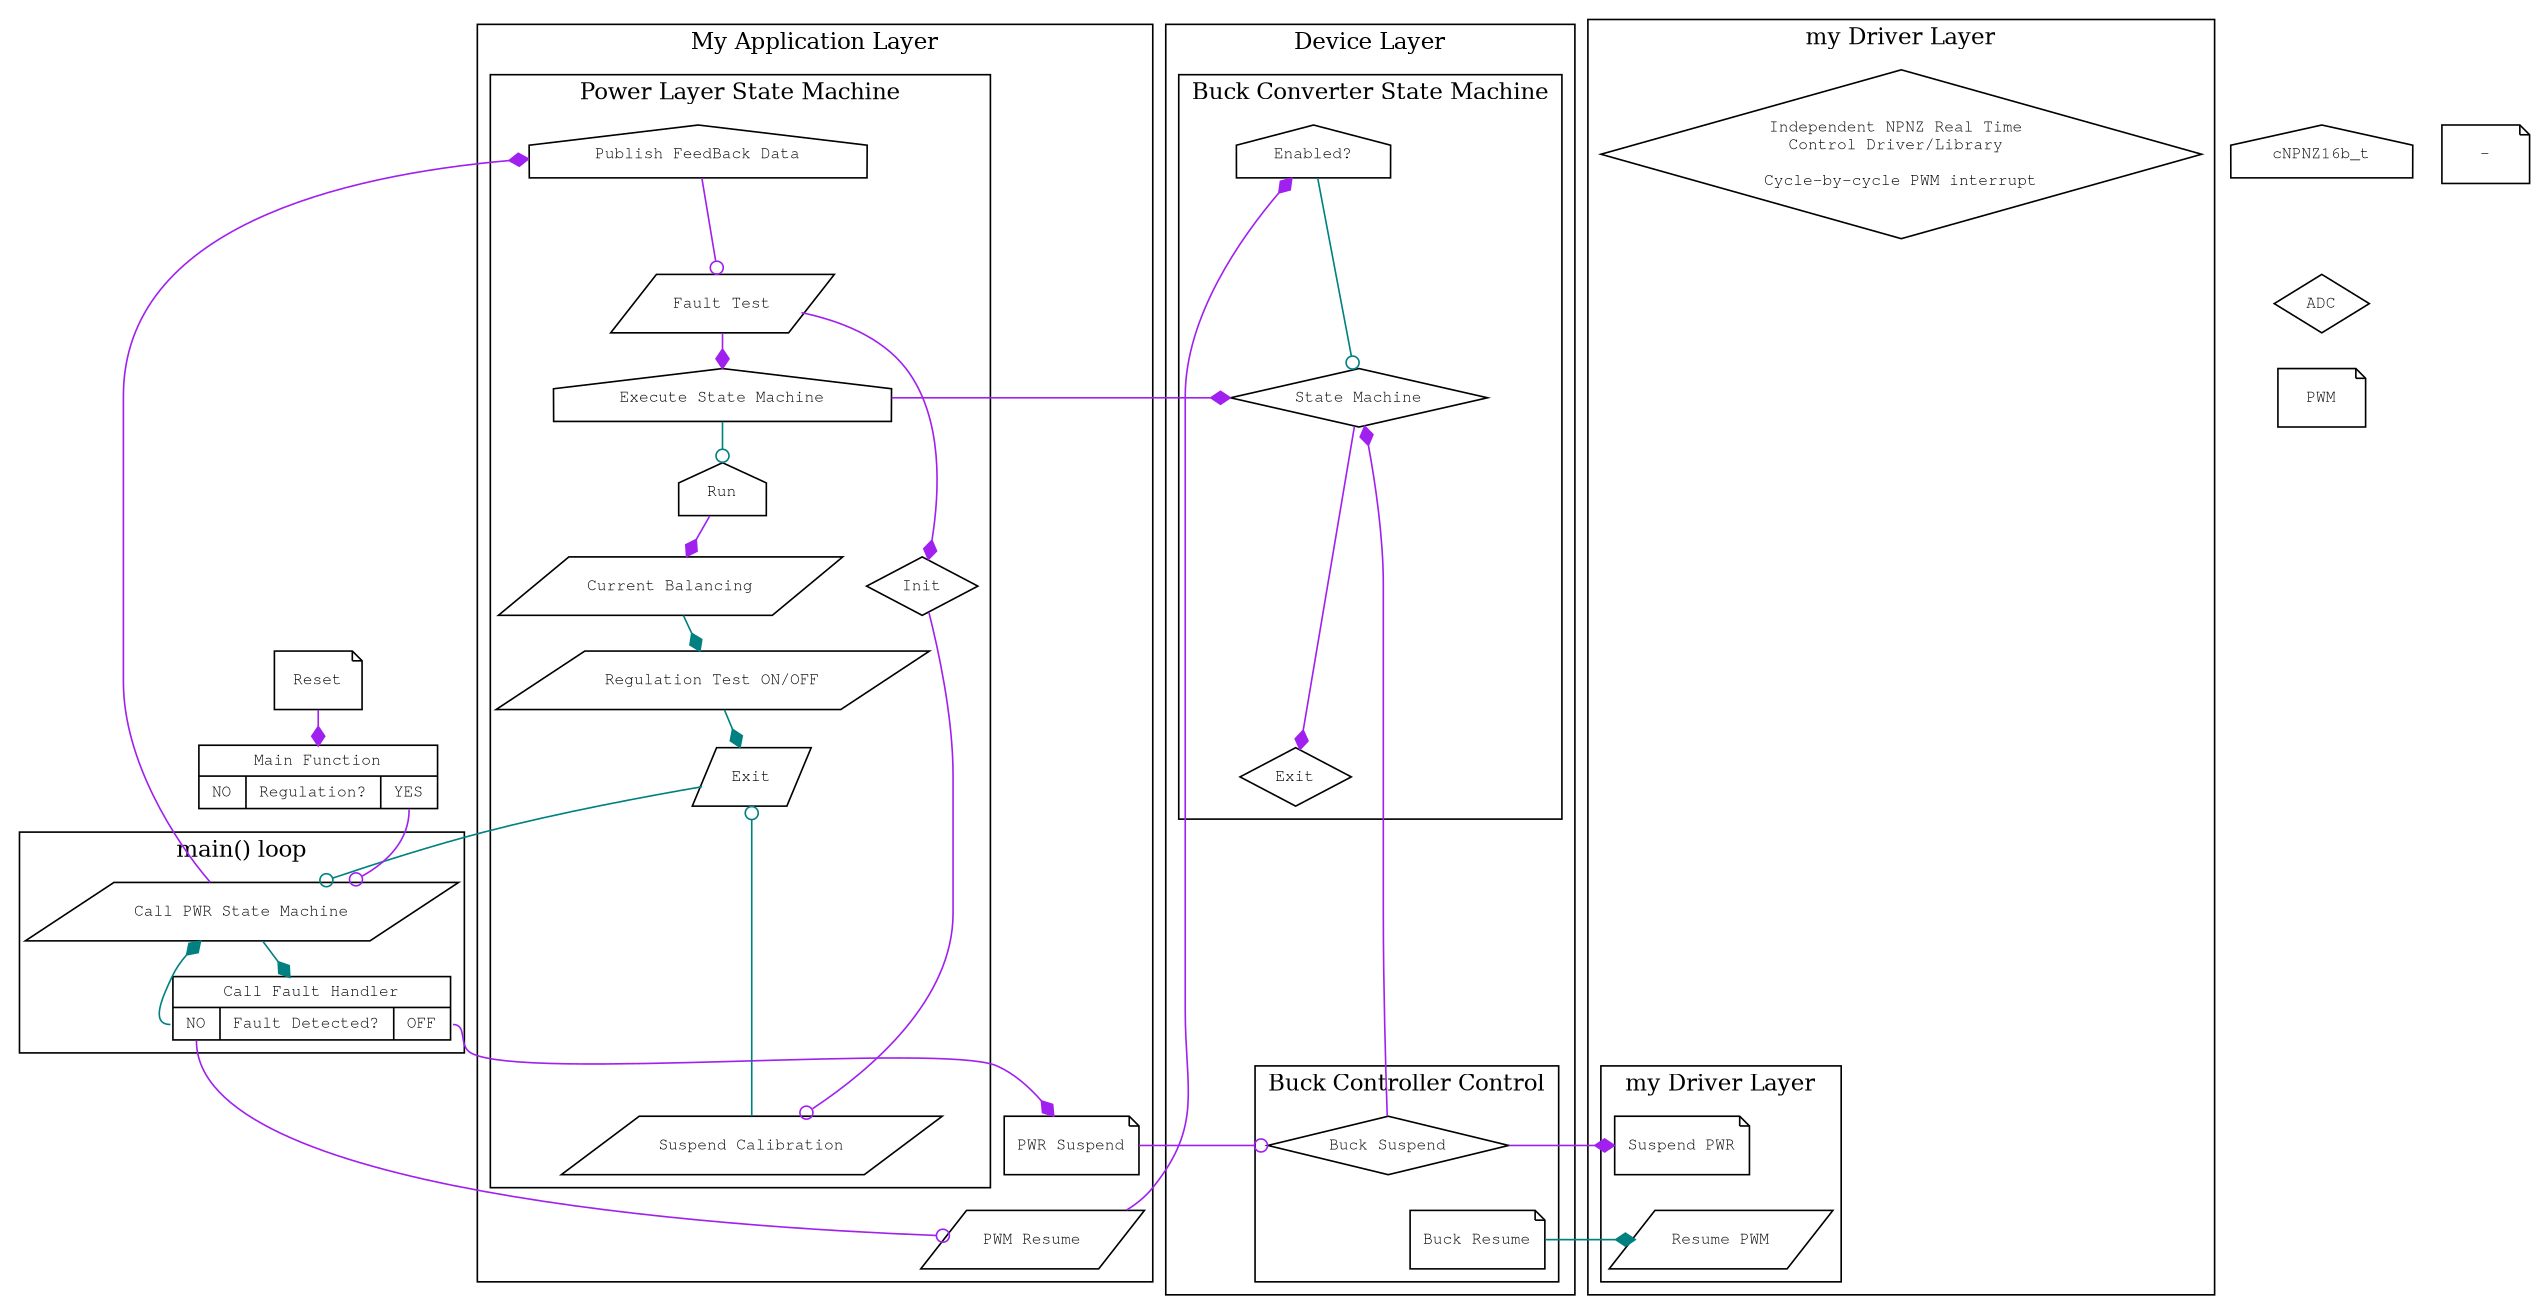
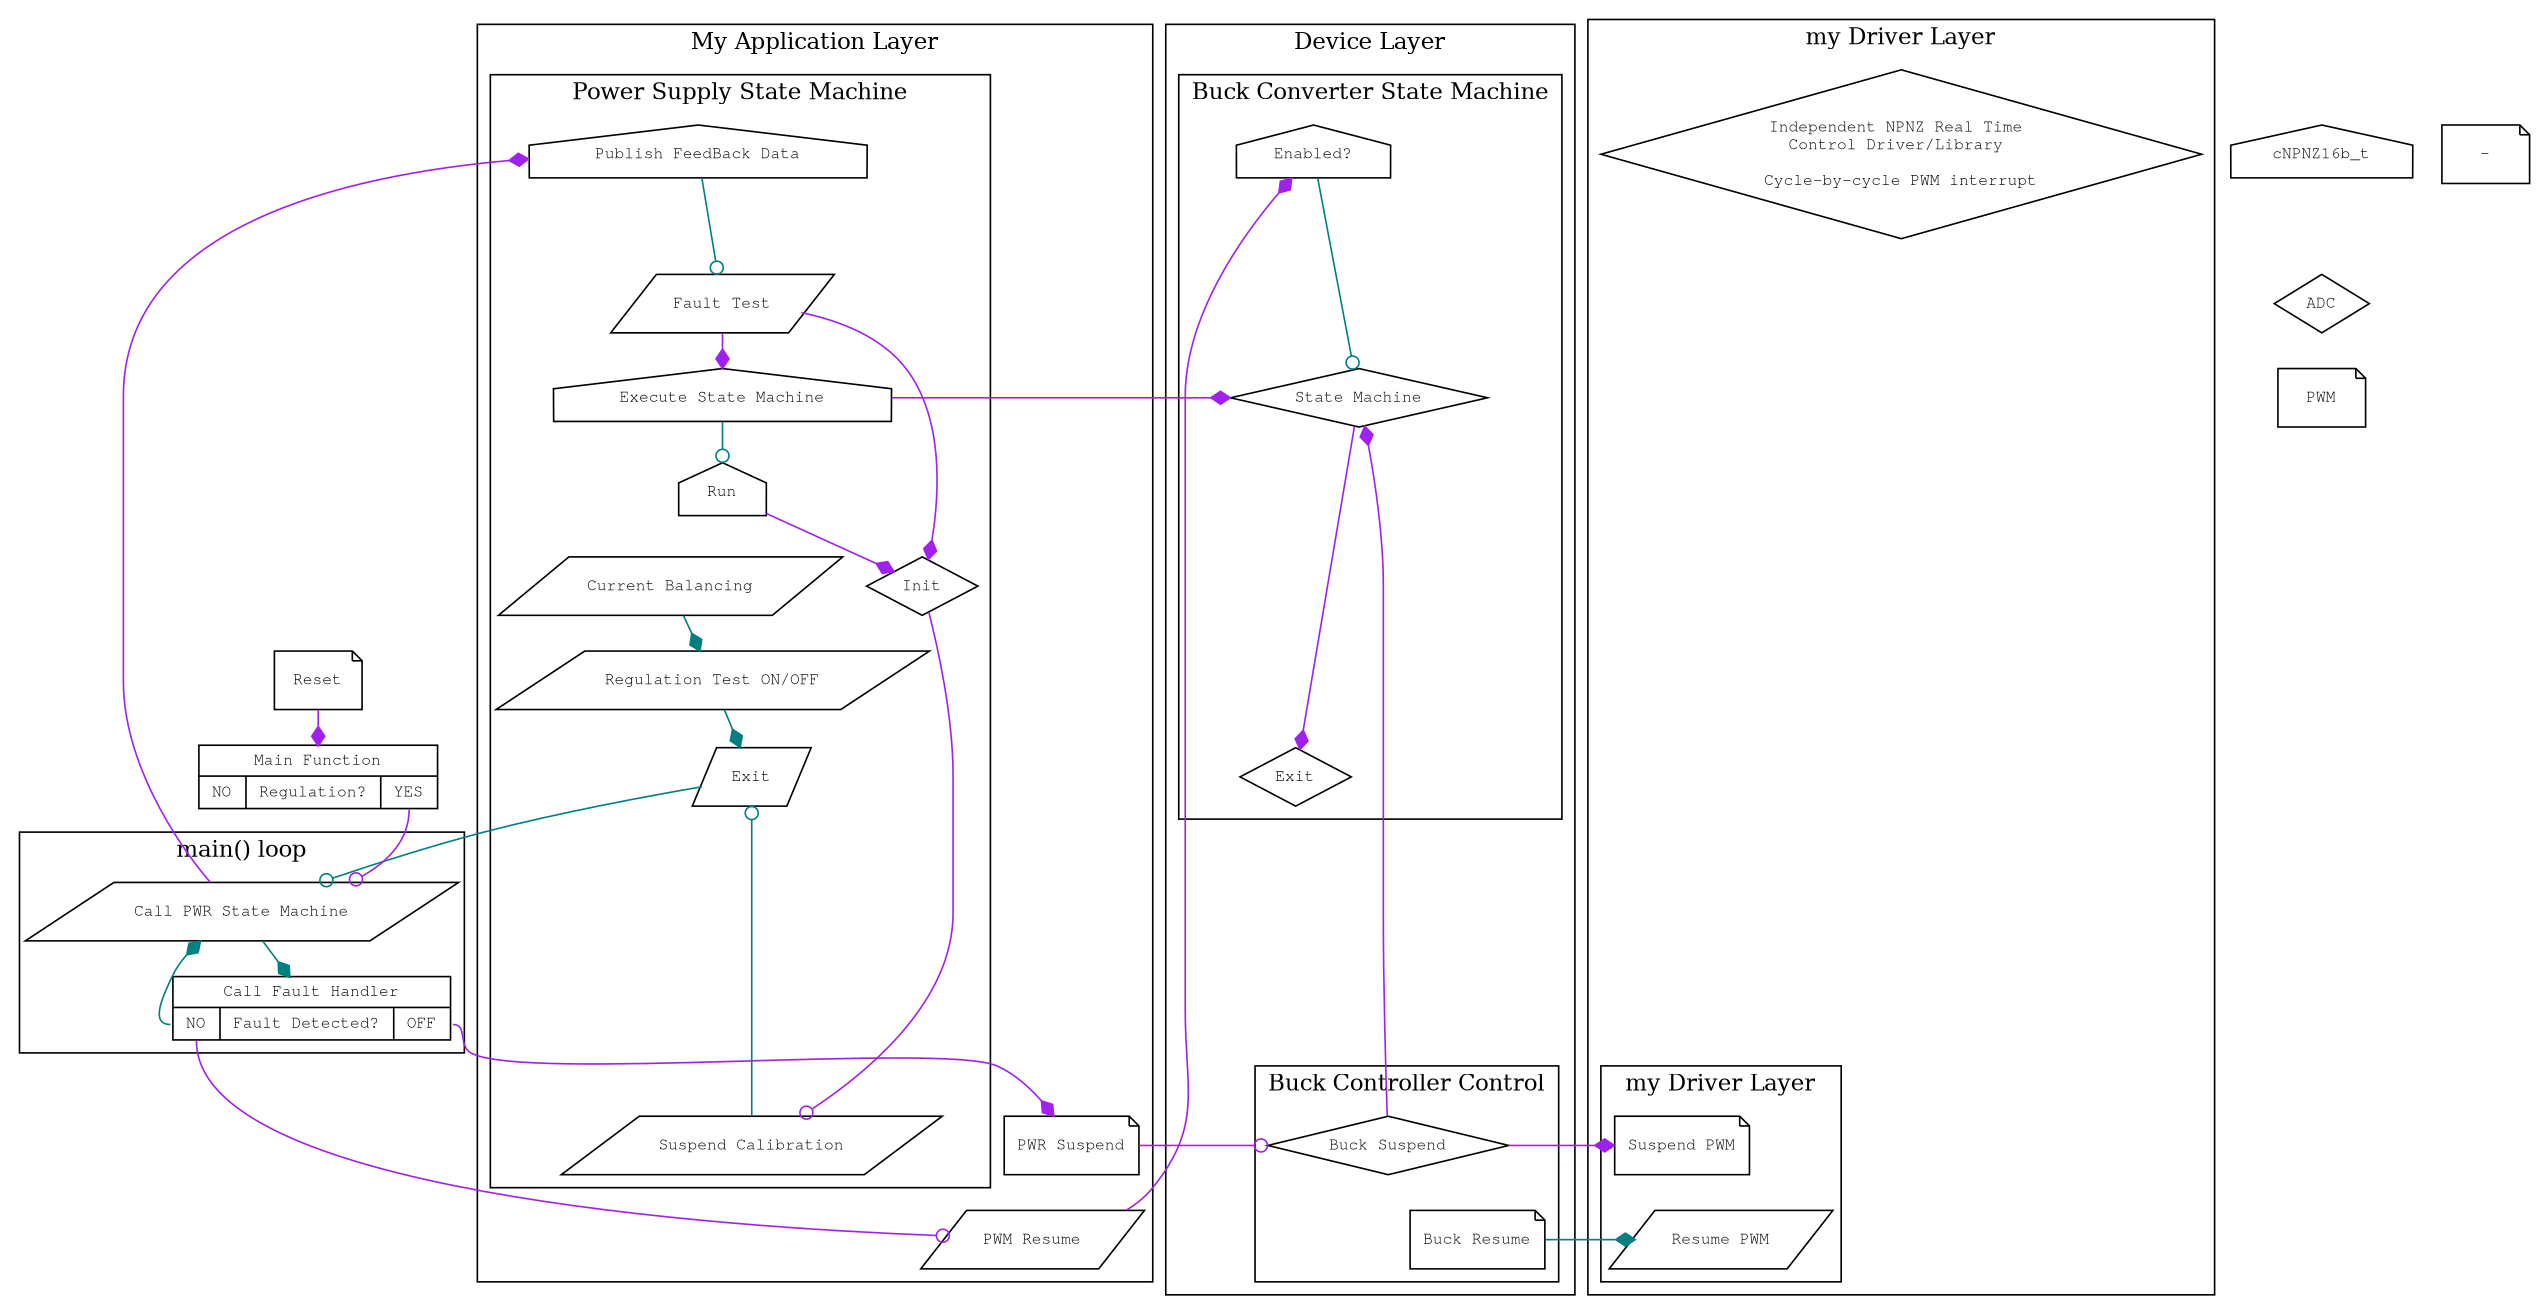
cluster "Power Layer State Machine": label "Power Layer State Machine" -> "Power Supply State Machine"
edge "Publish FeedBack Data" -> "Fault Test": color purple -> teal
edge "Run" -> "Current Balancing": now "Run" -> "Init"
node "Suspend PWR": label "Suspend PWR" -> "Suspend PWM"
